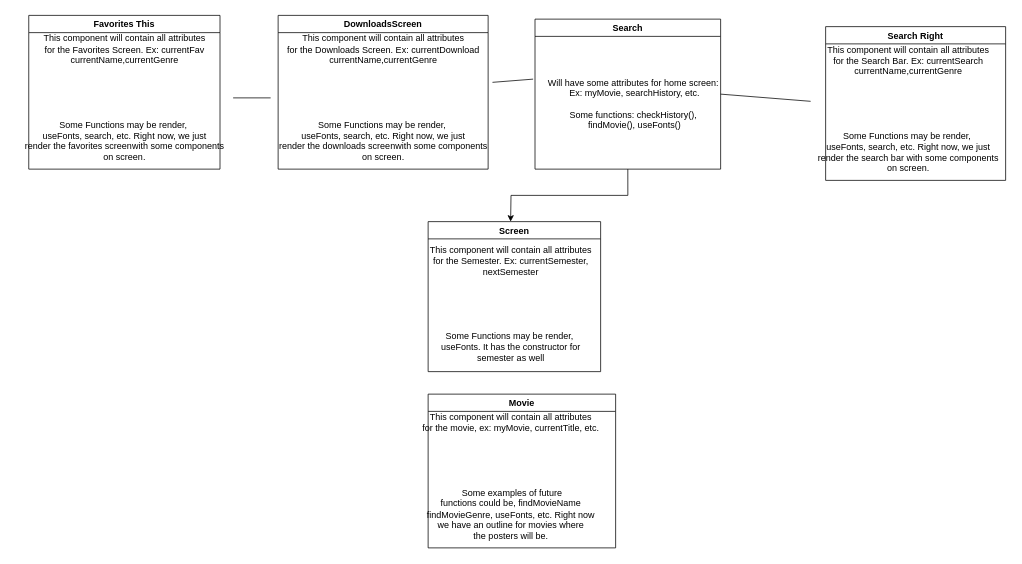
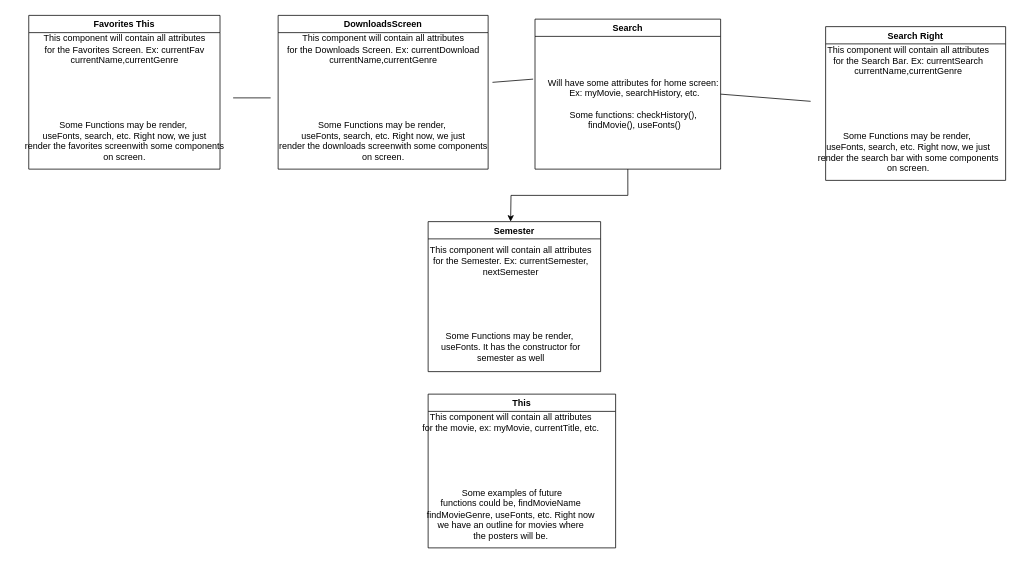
node "Screen": label "Screen" -> "Semester"
node "Movie": label "Movie" -> "This"
